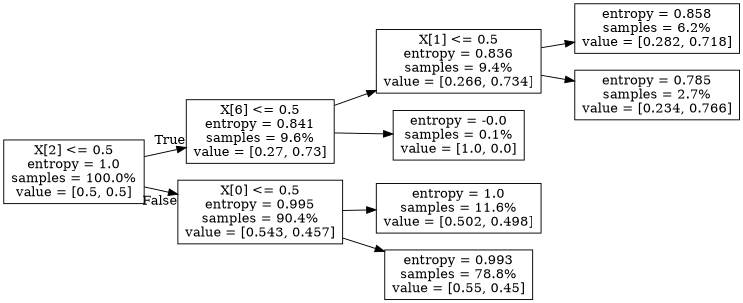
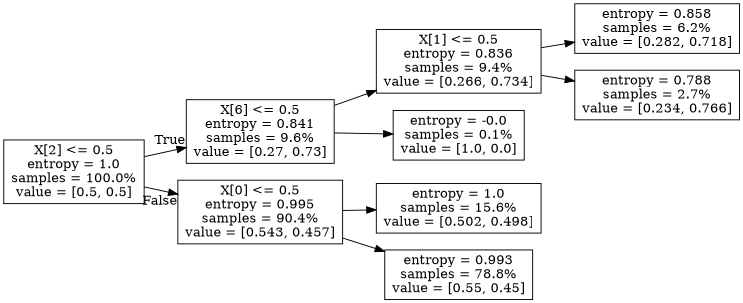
node "entropy = 0.785 samples = 2.7% value = [0.234, 0.766]": label "entropy = 0.785 samples = 2.7% value = [0.234, 0.766]" -> "entropy = 0.788 samples = 2.7% value = [0.234, 0.766]"
node "entropy = 1.0 samples = 11.6% value = [0.502, 0.498]": label "entropy = 1.0 samples = 11.6% value = [0.502, 0.498]" -> "entropy = 1.0 samples = 15.6% value = [0.502, 0.498]"
